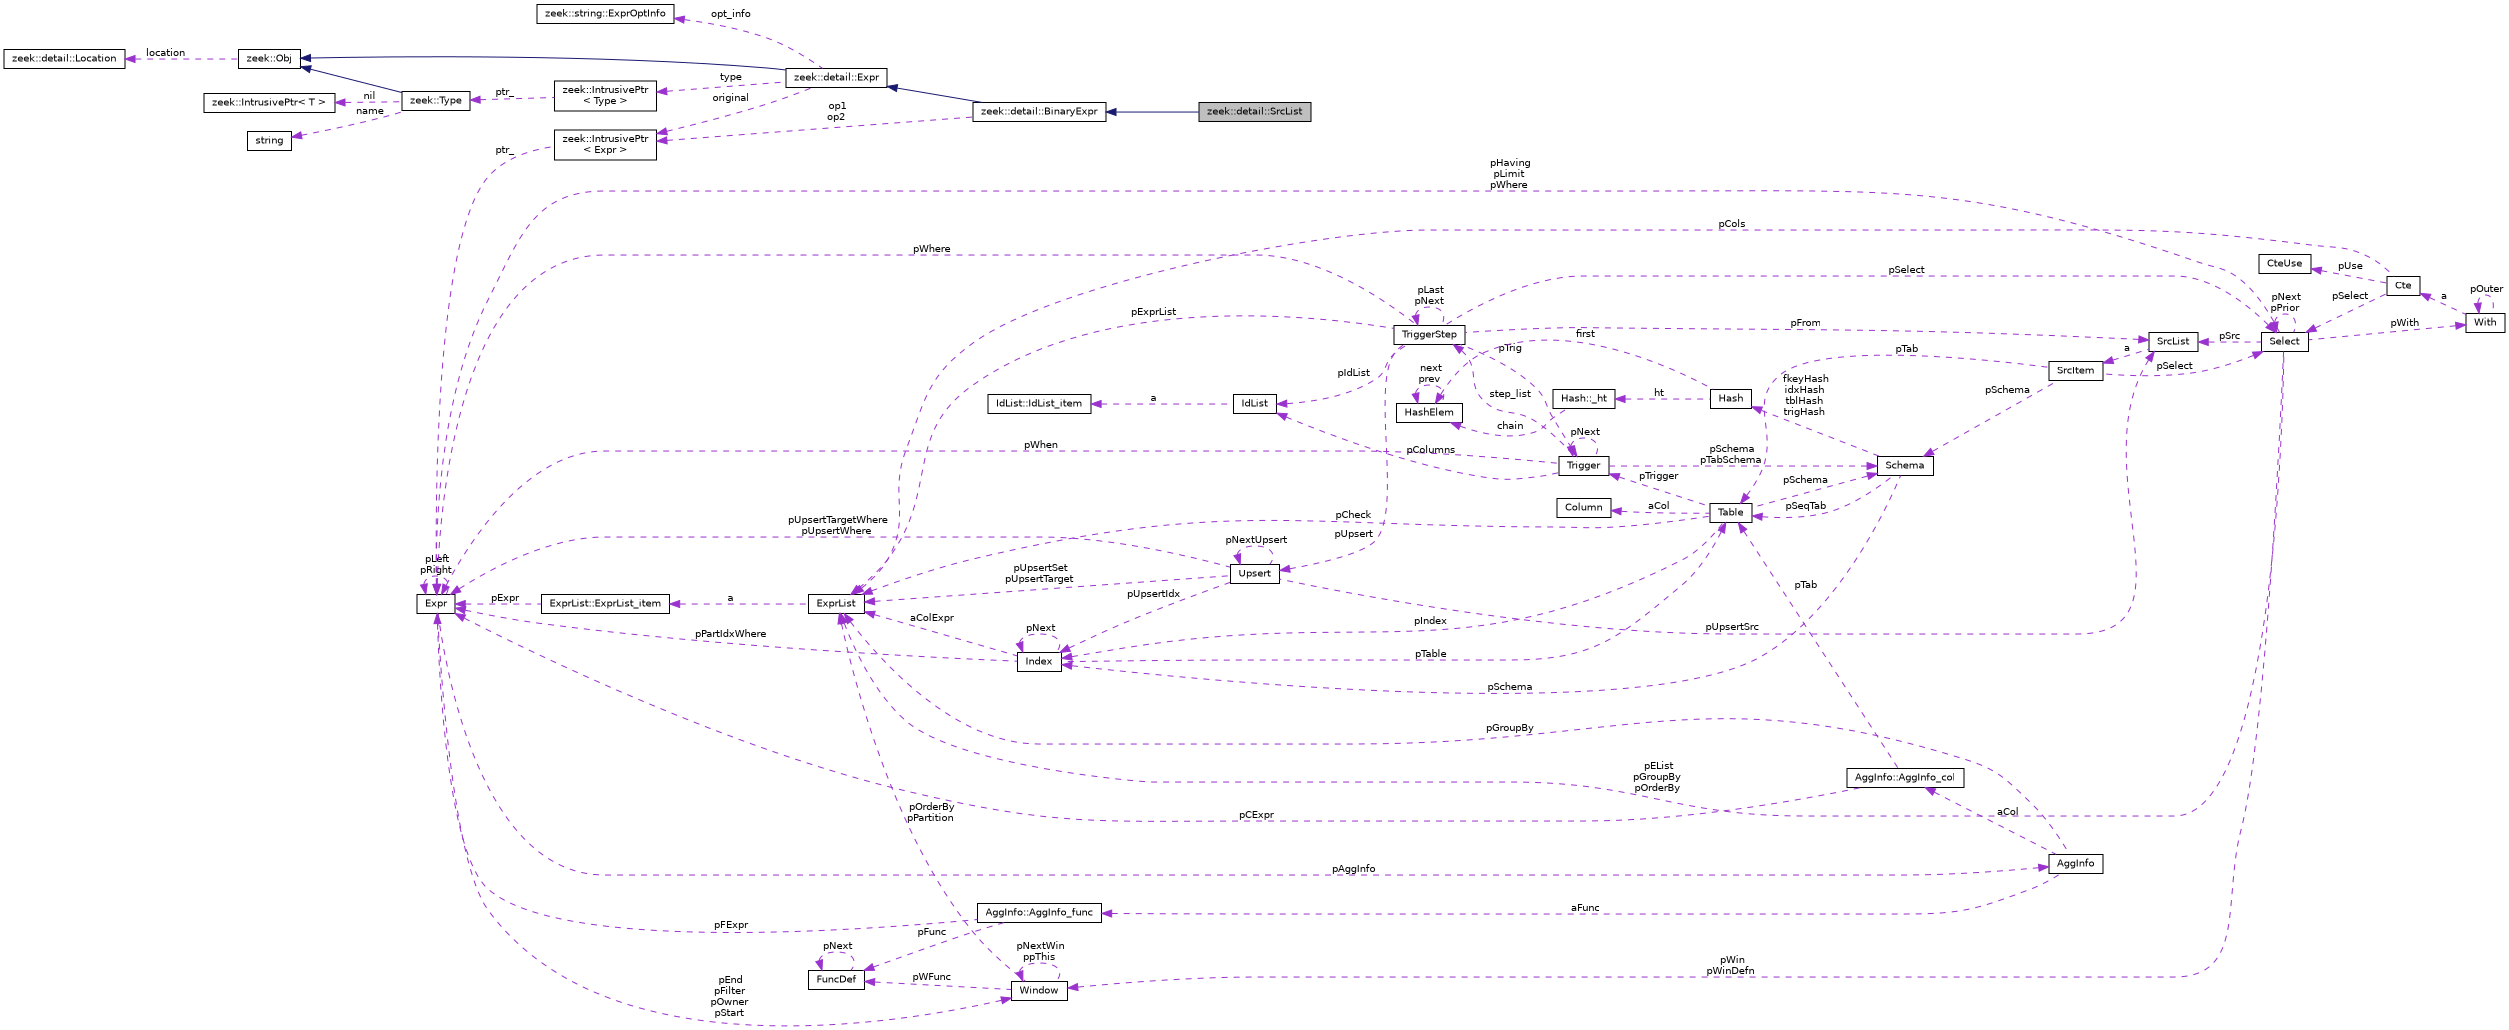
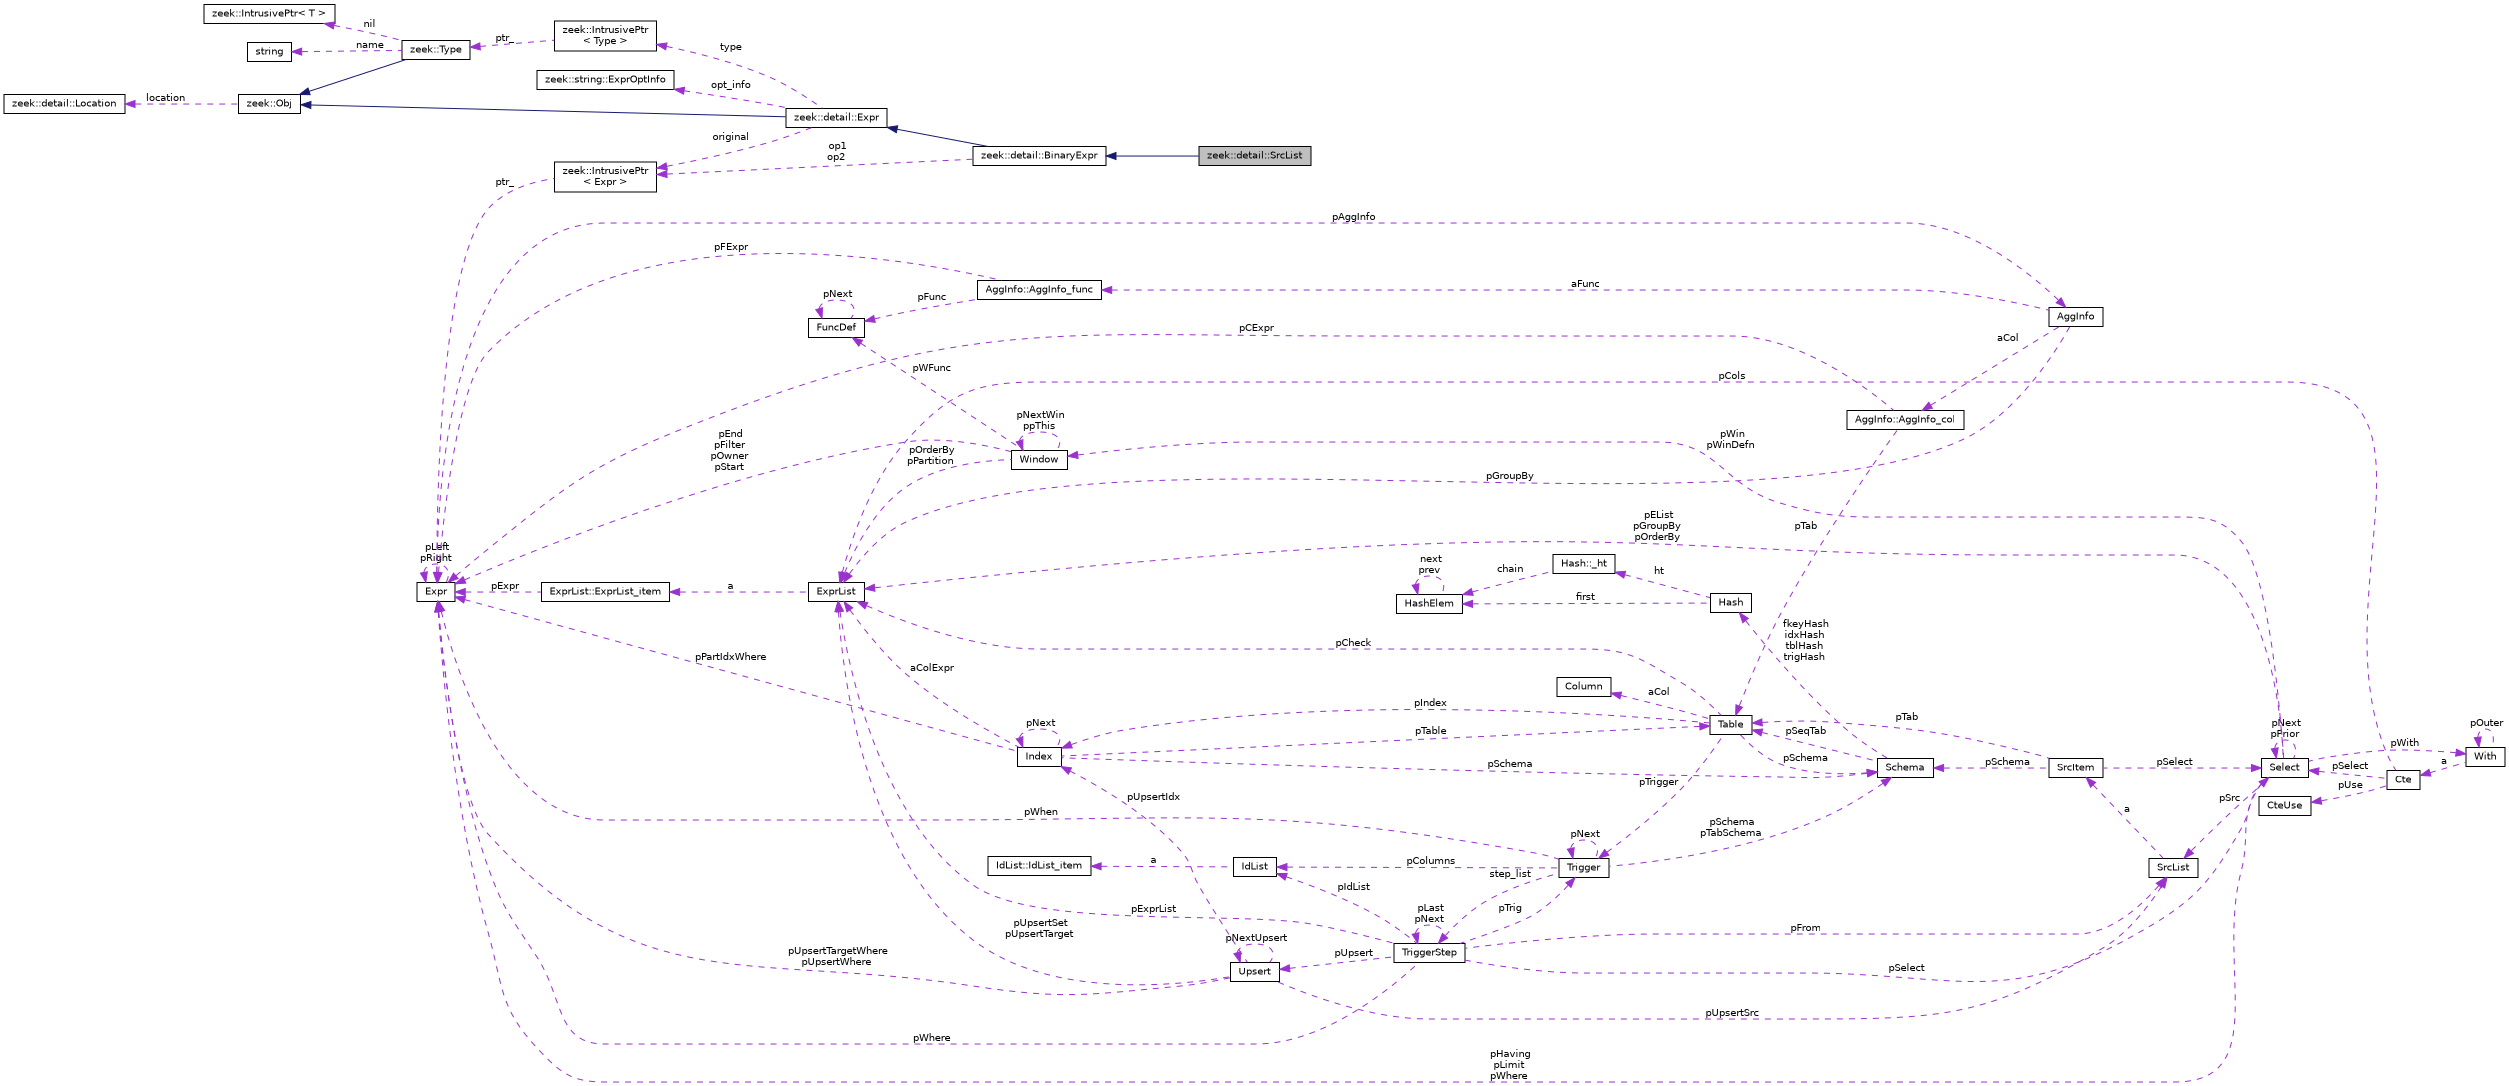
edge "Schema" -> "Index": reversed
edge "Expr" -> "Window": reversed
